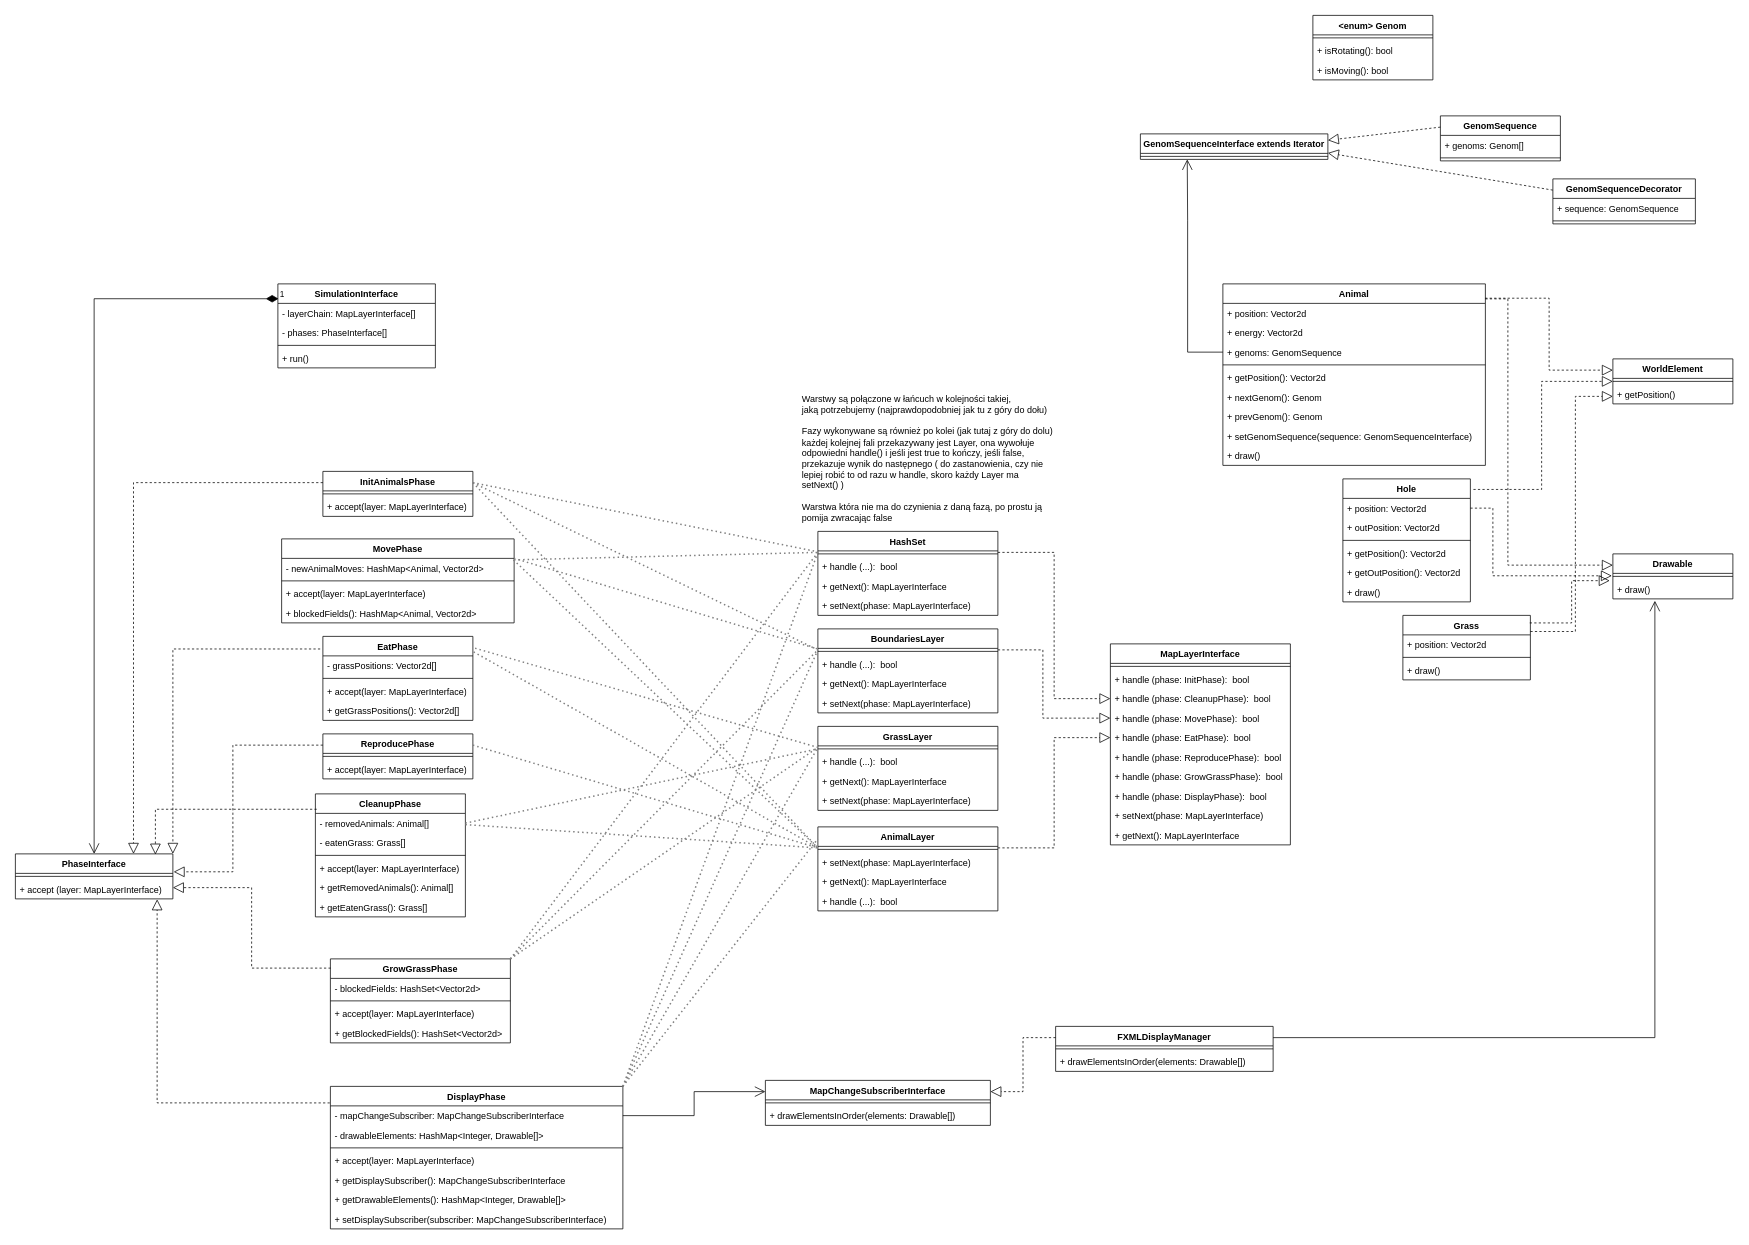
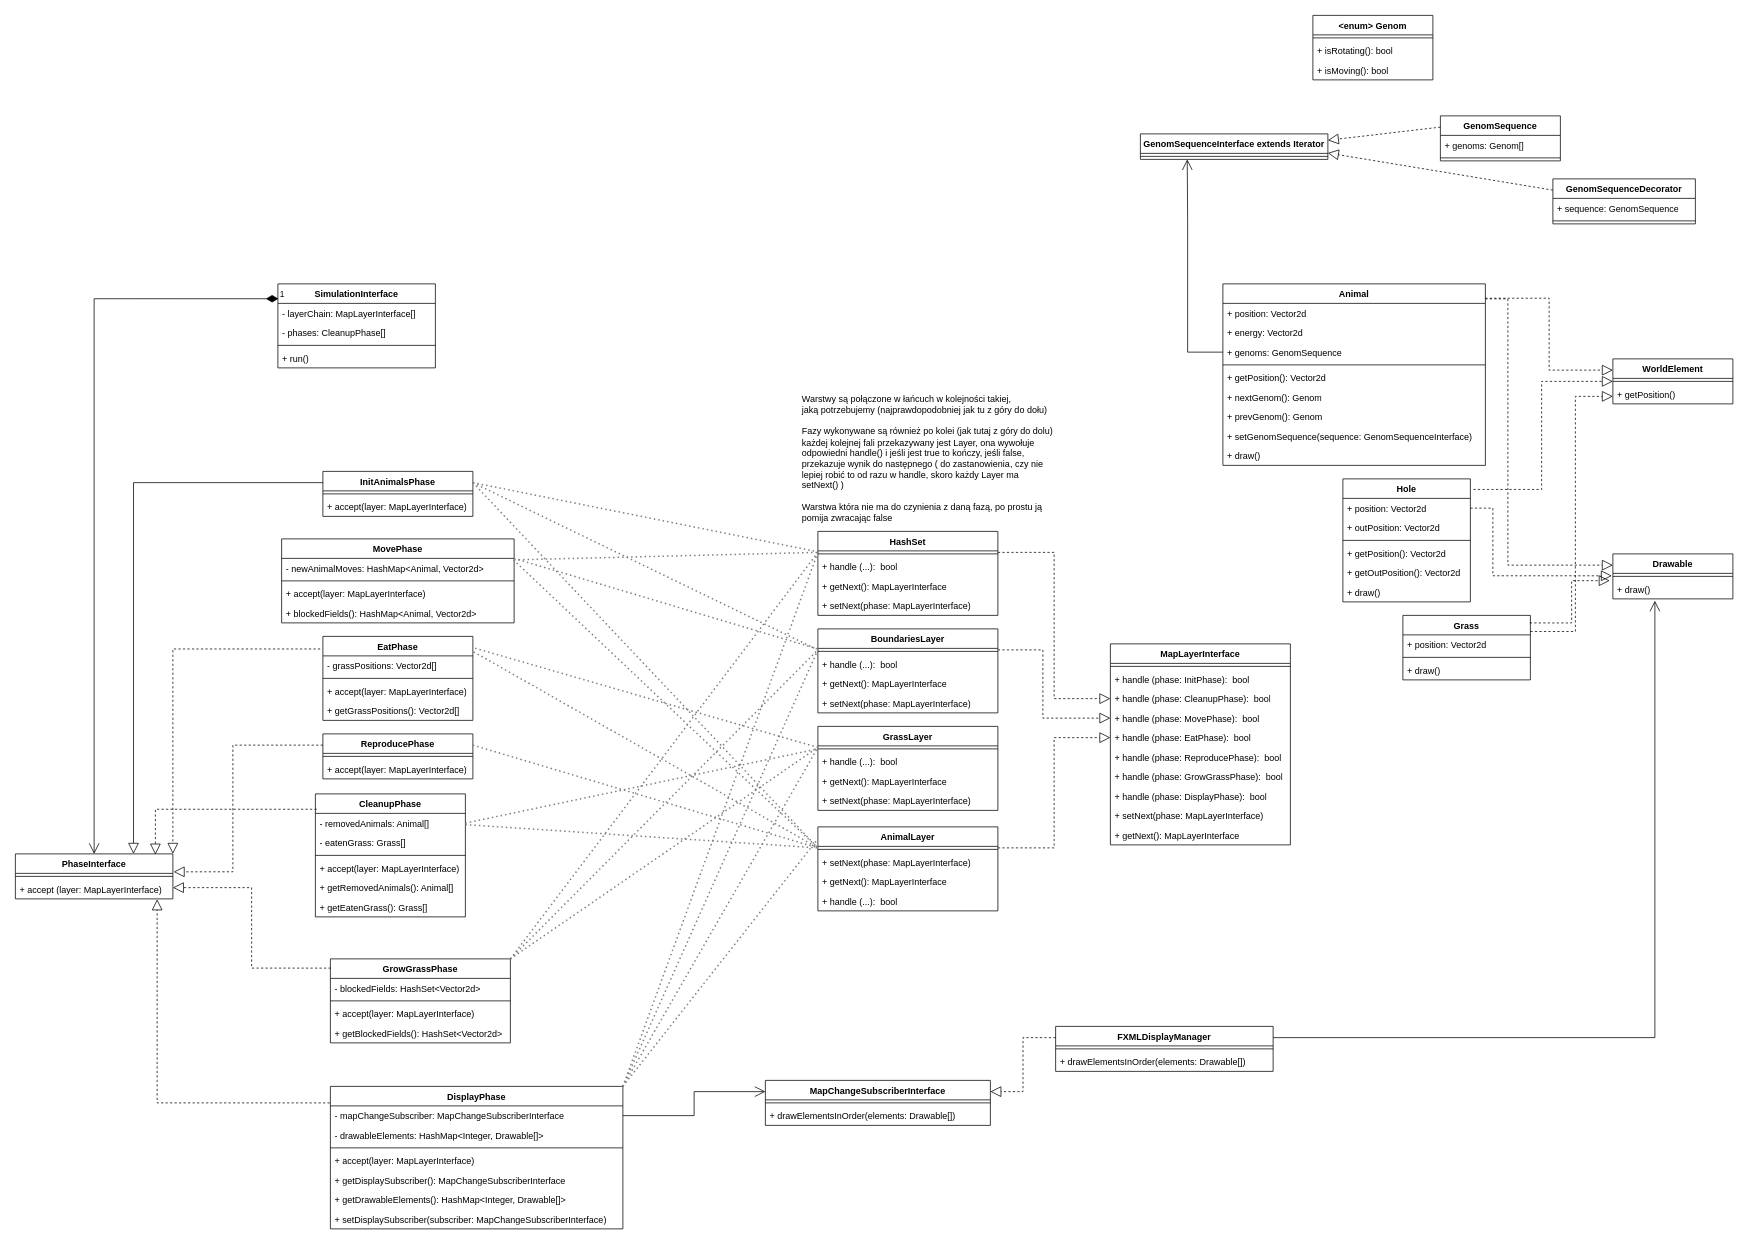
node "- phases: PhaseInterface[]": label "- phases: PhaseInterface[]" -> "- phases: CleanupPhase[]"
edge "InitAnimalsPhase" -> "PhaseInterface": style dashed -> solid
